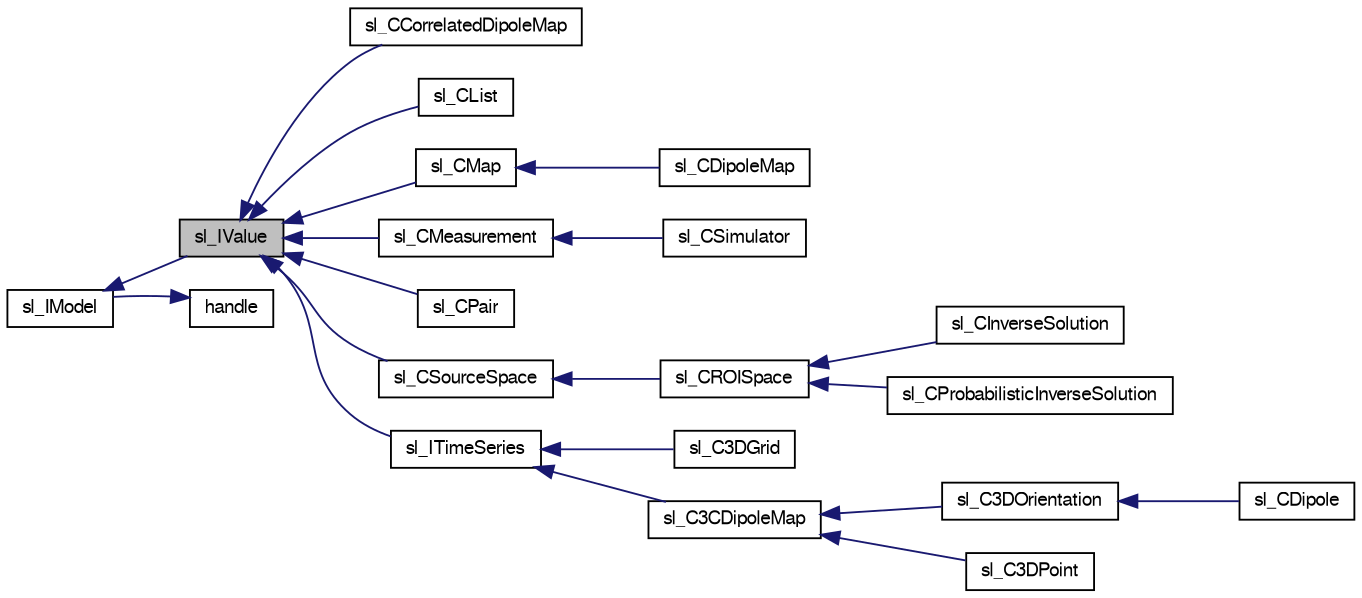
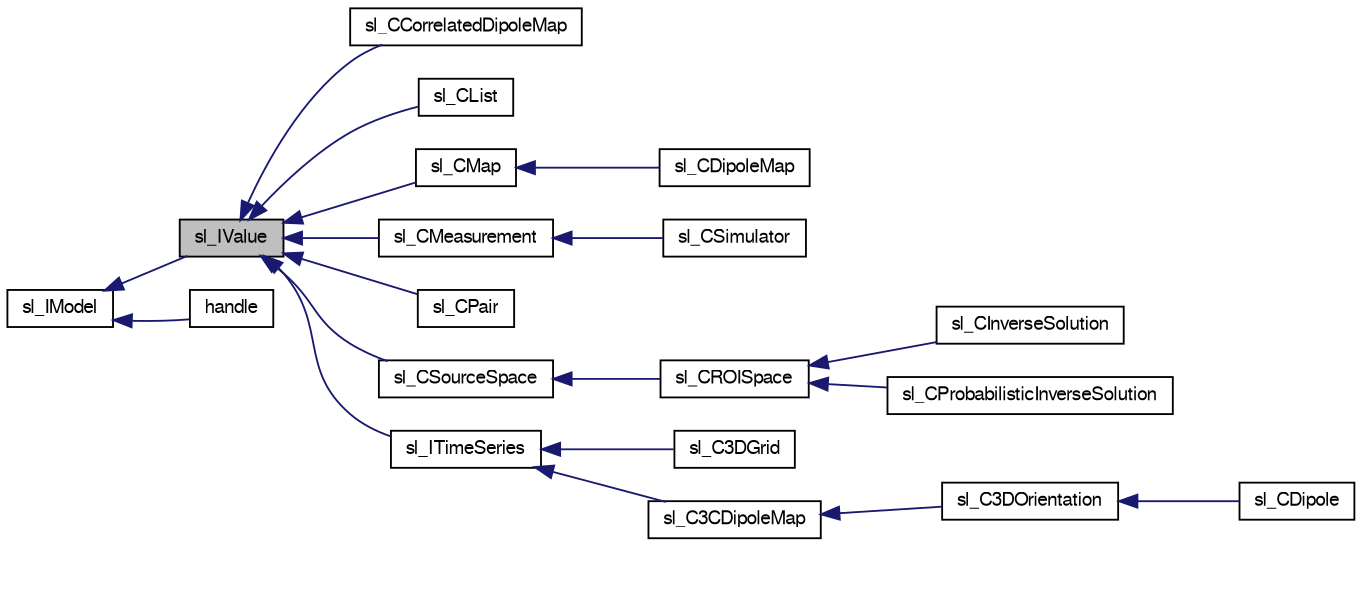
edge "sl_IModel" -> "handle": reversed
node "sl_C3DPoint": removed
